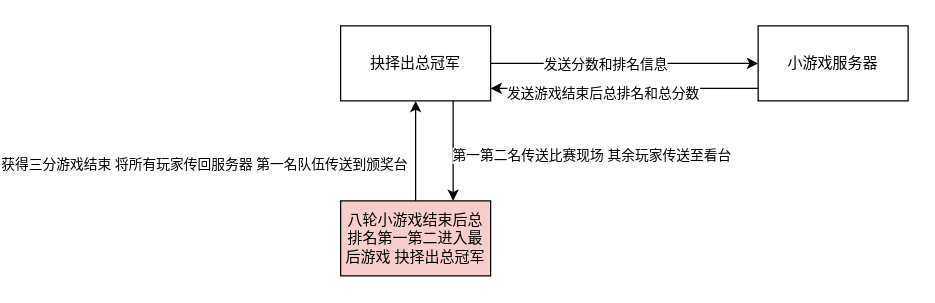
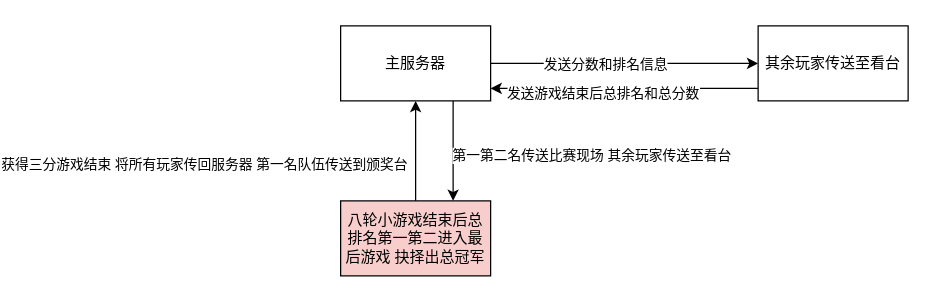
node "抉择出总冠军": label "抉择出总冠军" -> "主服务器"
node "小游戏服务器": label "小游戏服务器" -> "其余玩家传送至看台"
